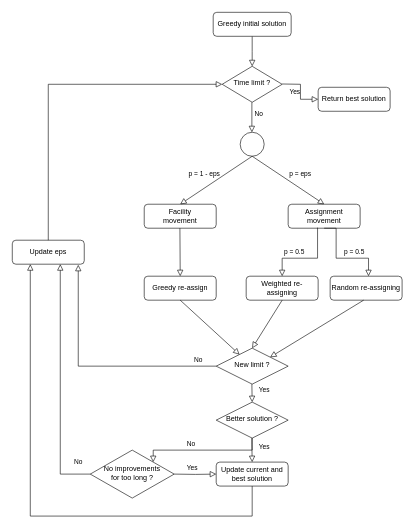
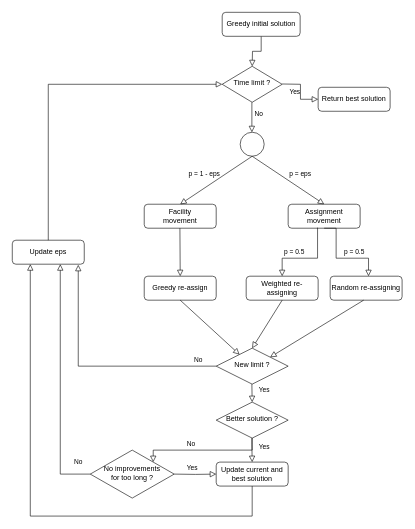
node "Greedy initial solution": moved (252, 24) -> (261, 24)
